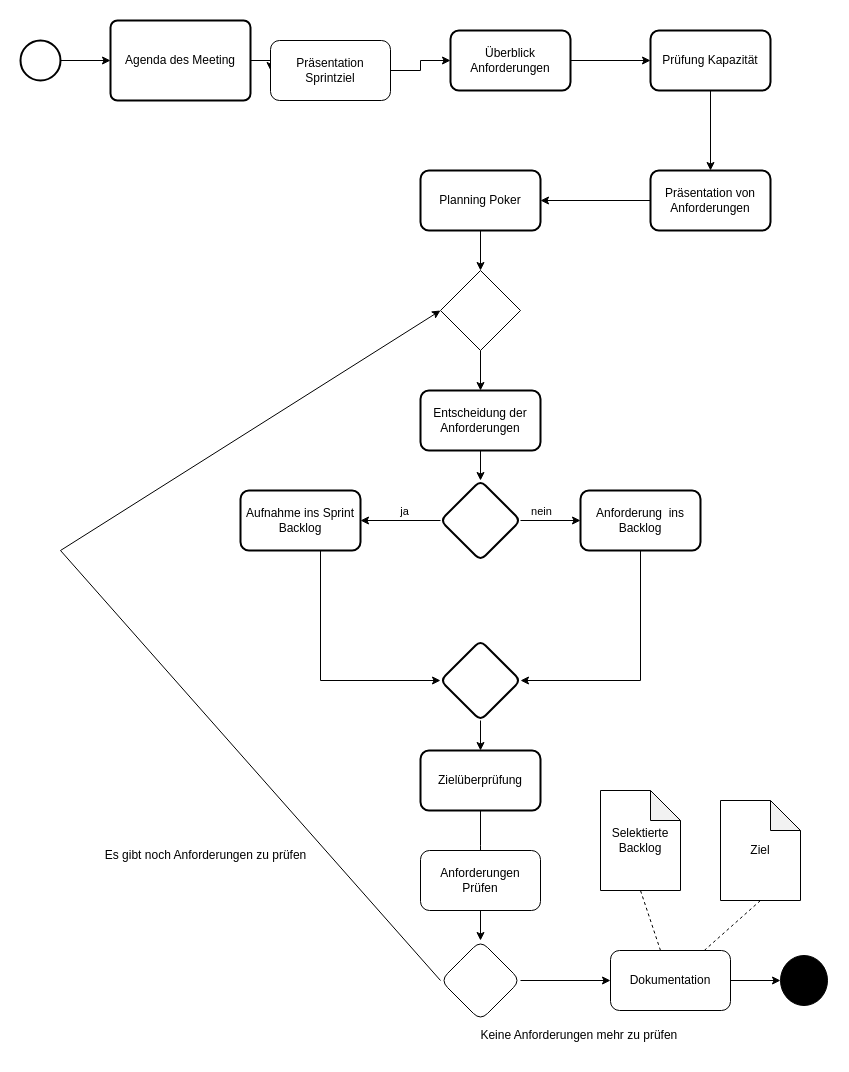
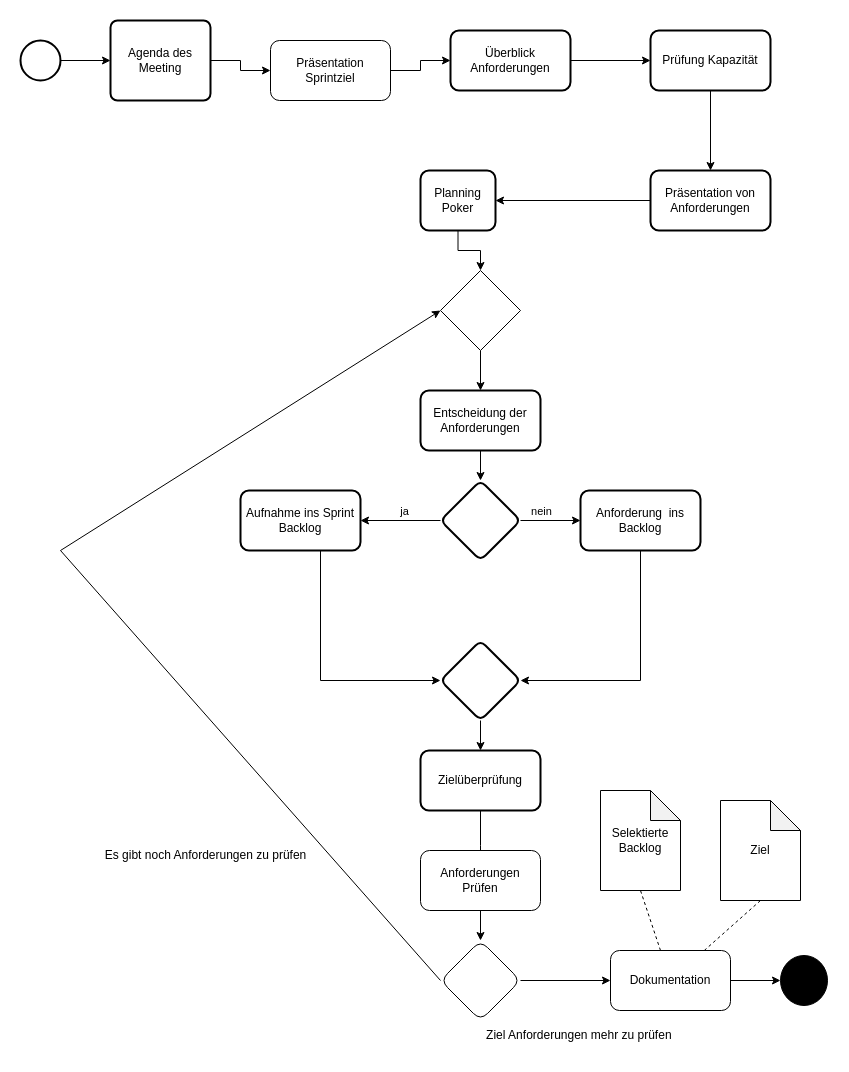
node "Agenda des Meeting": size 140x80 -> 100x80
node "Planning Poker": size 120x60 -> 75x60
node "Keine Anforderungen mehr zu prüfen": label "Keine Anforderungen mehr zu prüfen" -> "Ziel Anforderungen mehr zu prüfen"
